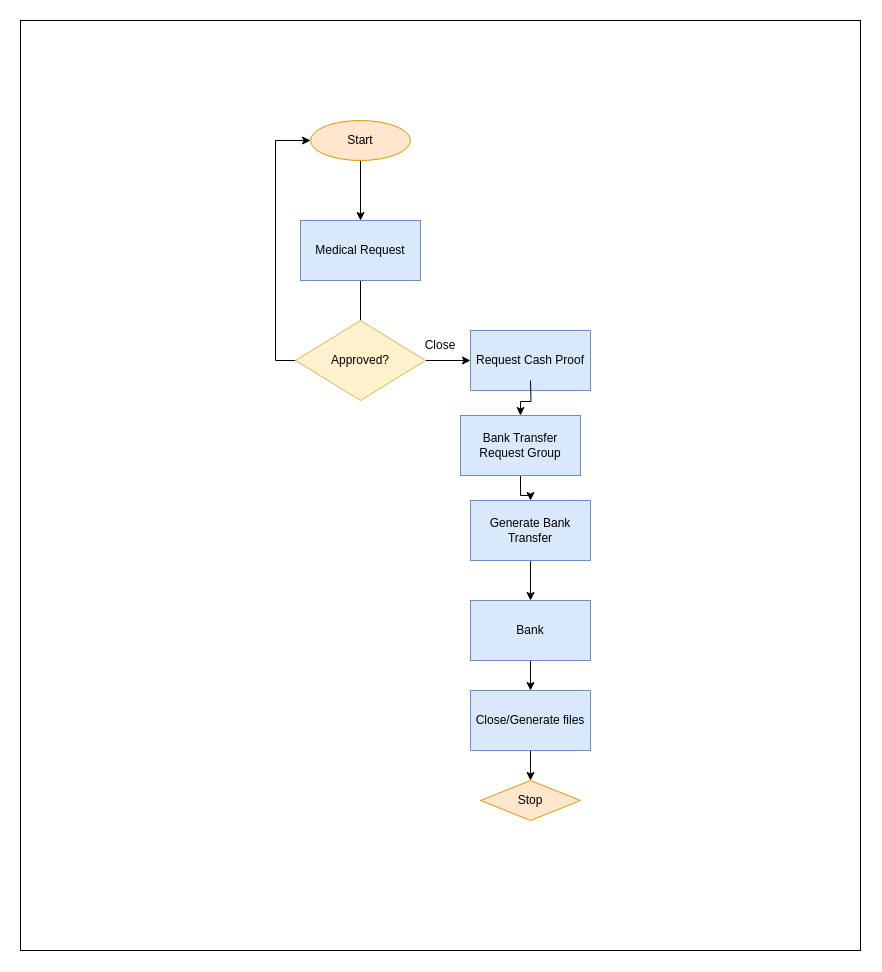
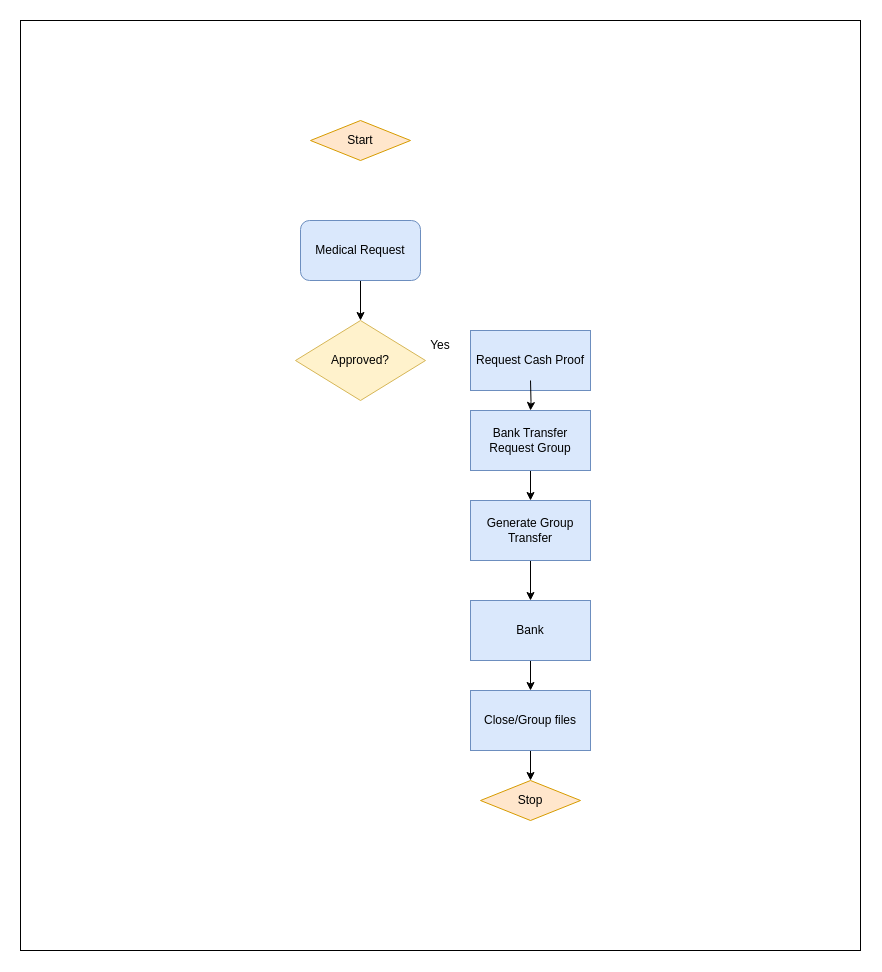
node "Start": shape ellipse -> diamond
edge "Start" -> "Medical Request": removed
edge "Approved?" -> "Start": removed
node "Medical Request": shape rectangle -> rounded rectangle
edge "Medical Request" -- "Approved?": arrowhead none -> classic
node "Close": label "Close" -> "Yes"
edge "Approved?" -> "Request Cash Proof": removed
node "Bank Transfer Request Group": moved (521, 446) -> (531, 441)
node "Generate Bank Transfer": label "Generate Bank Transfer" -> "Generate Group Transfer"
node "Close/Generate files": label "Close/Generate files" -> "Close/Group files"
